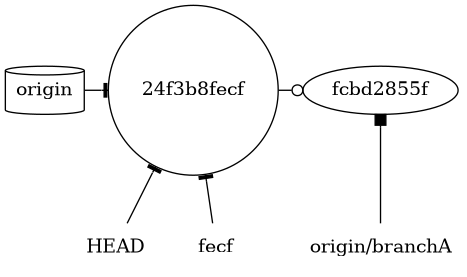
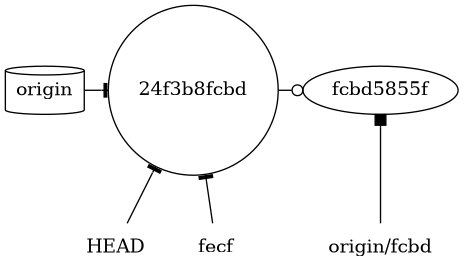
node "24f3b8fecf": label "24f3b8fecf" -> "24f3b8fcbd"
node "fcbd2855f": label "fcbd2855f" -> "fcbd5855f"
node "origin/branchA": label "origin/branchA" -> "origin/fcbd"
